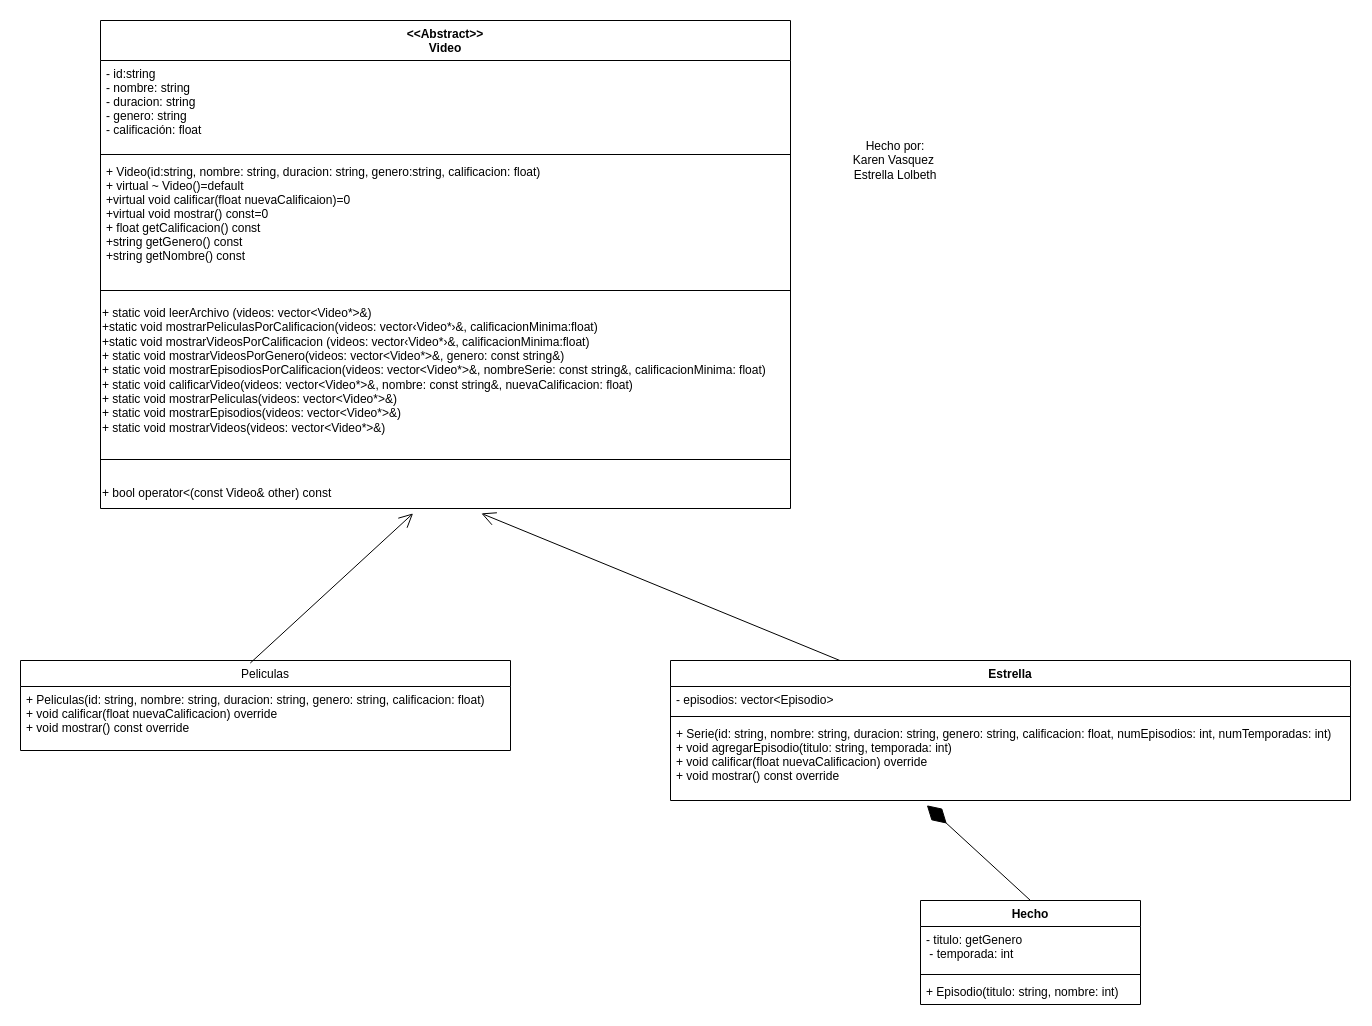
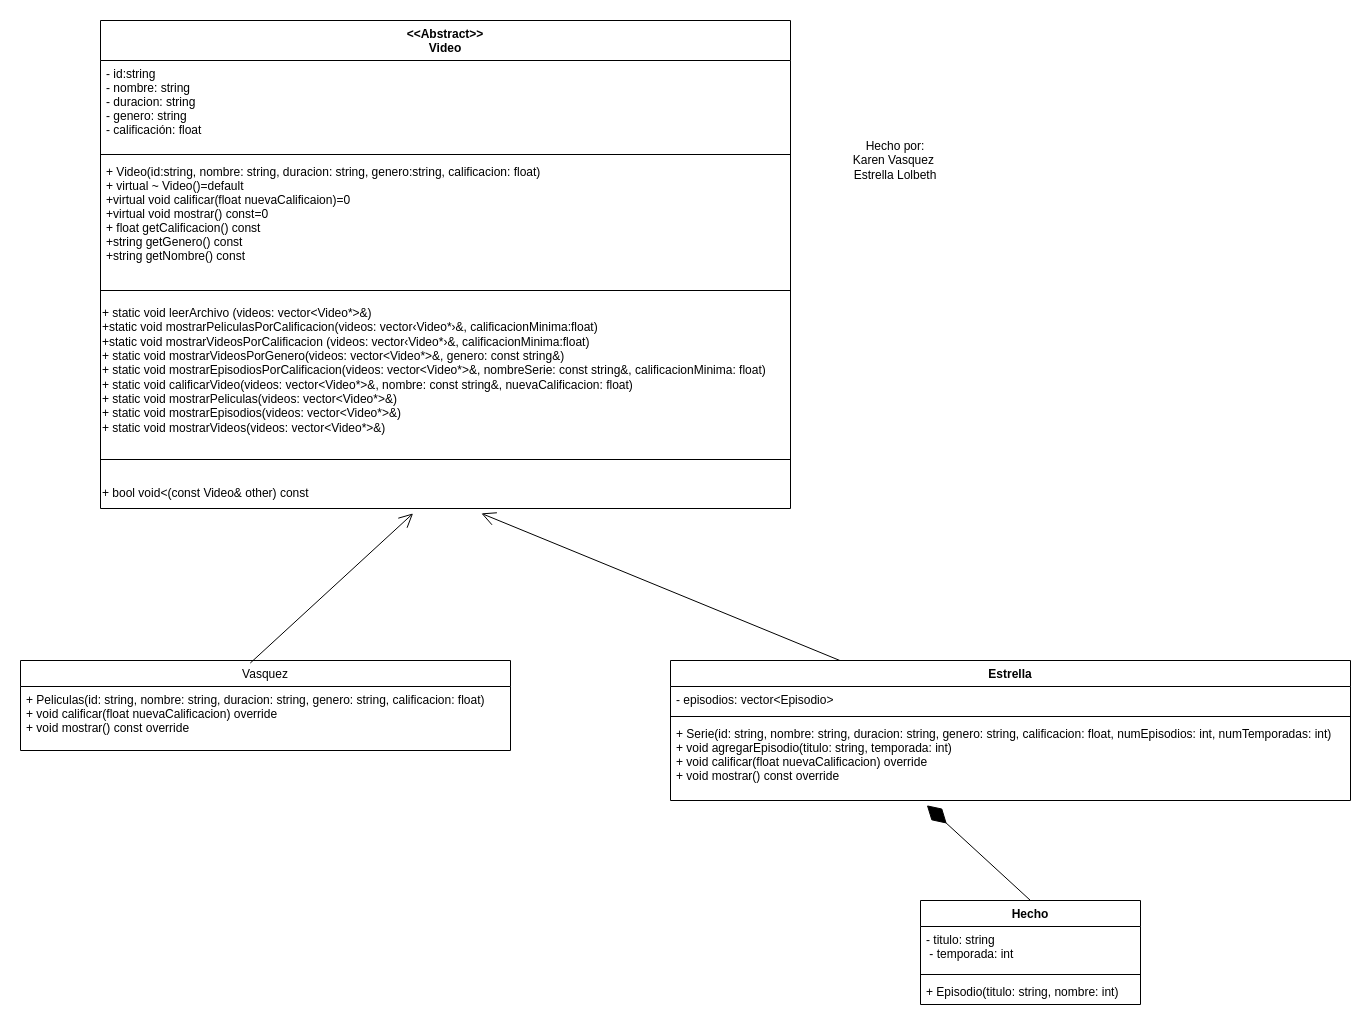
node "+ bool operator<(const Video& other) const": label "+ bool operator<(const Video& other) const" -> "+ bool void<(const Video& other) const"
node "Peliculas": label "Peliculas" -> "Vasquez"
node "- titulo: getGenero - temporada: int": label "- titulo: getGenero - temporada: int" -> "- titulo: string - temporada: int"
